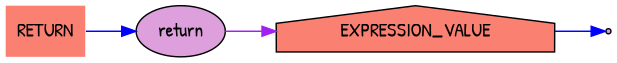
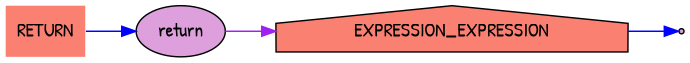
node "EXPRESSION_VALUE": label "EXPRESSION_VALUE" -> "EXPRESSION_EXPRESSION"
